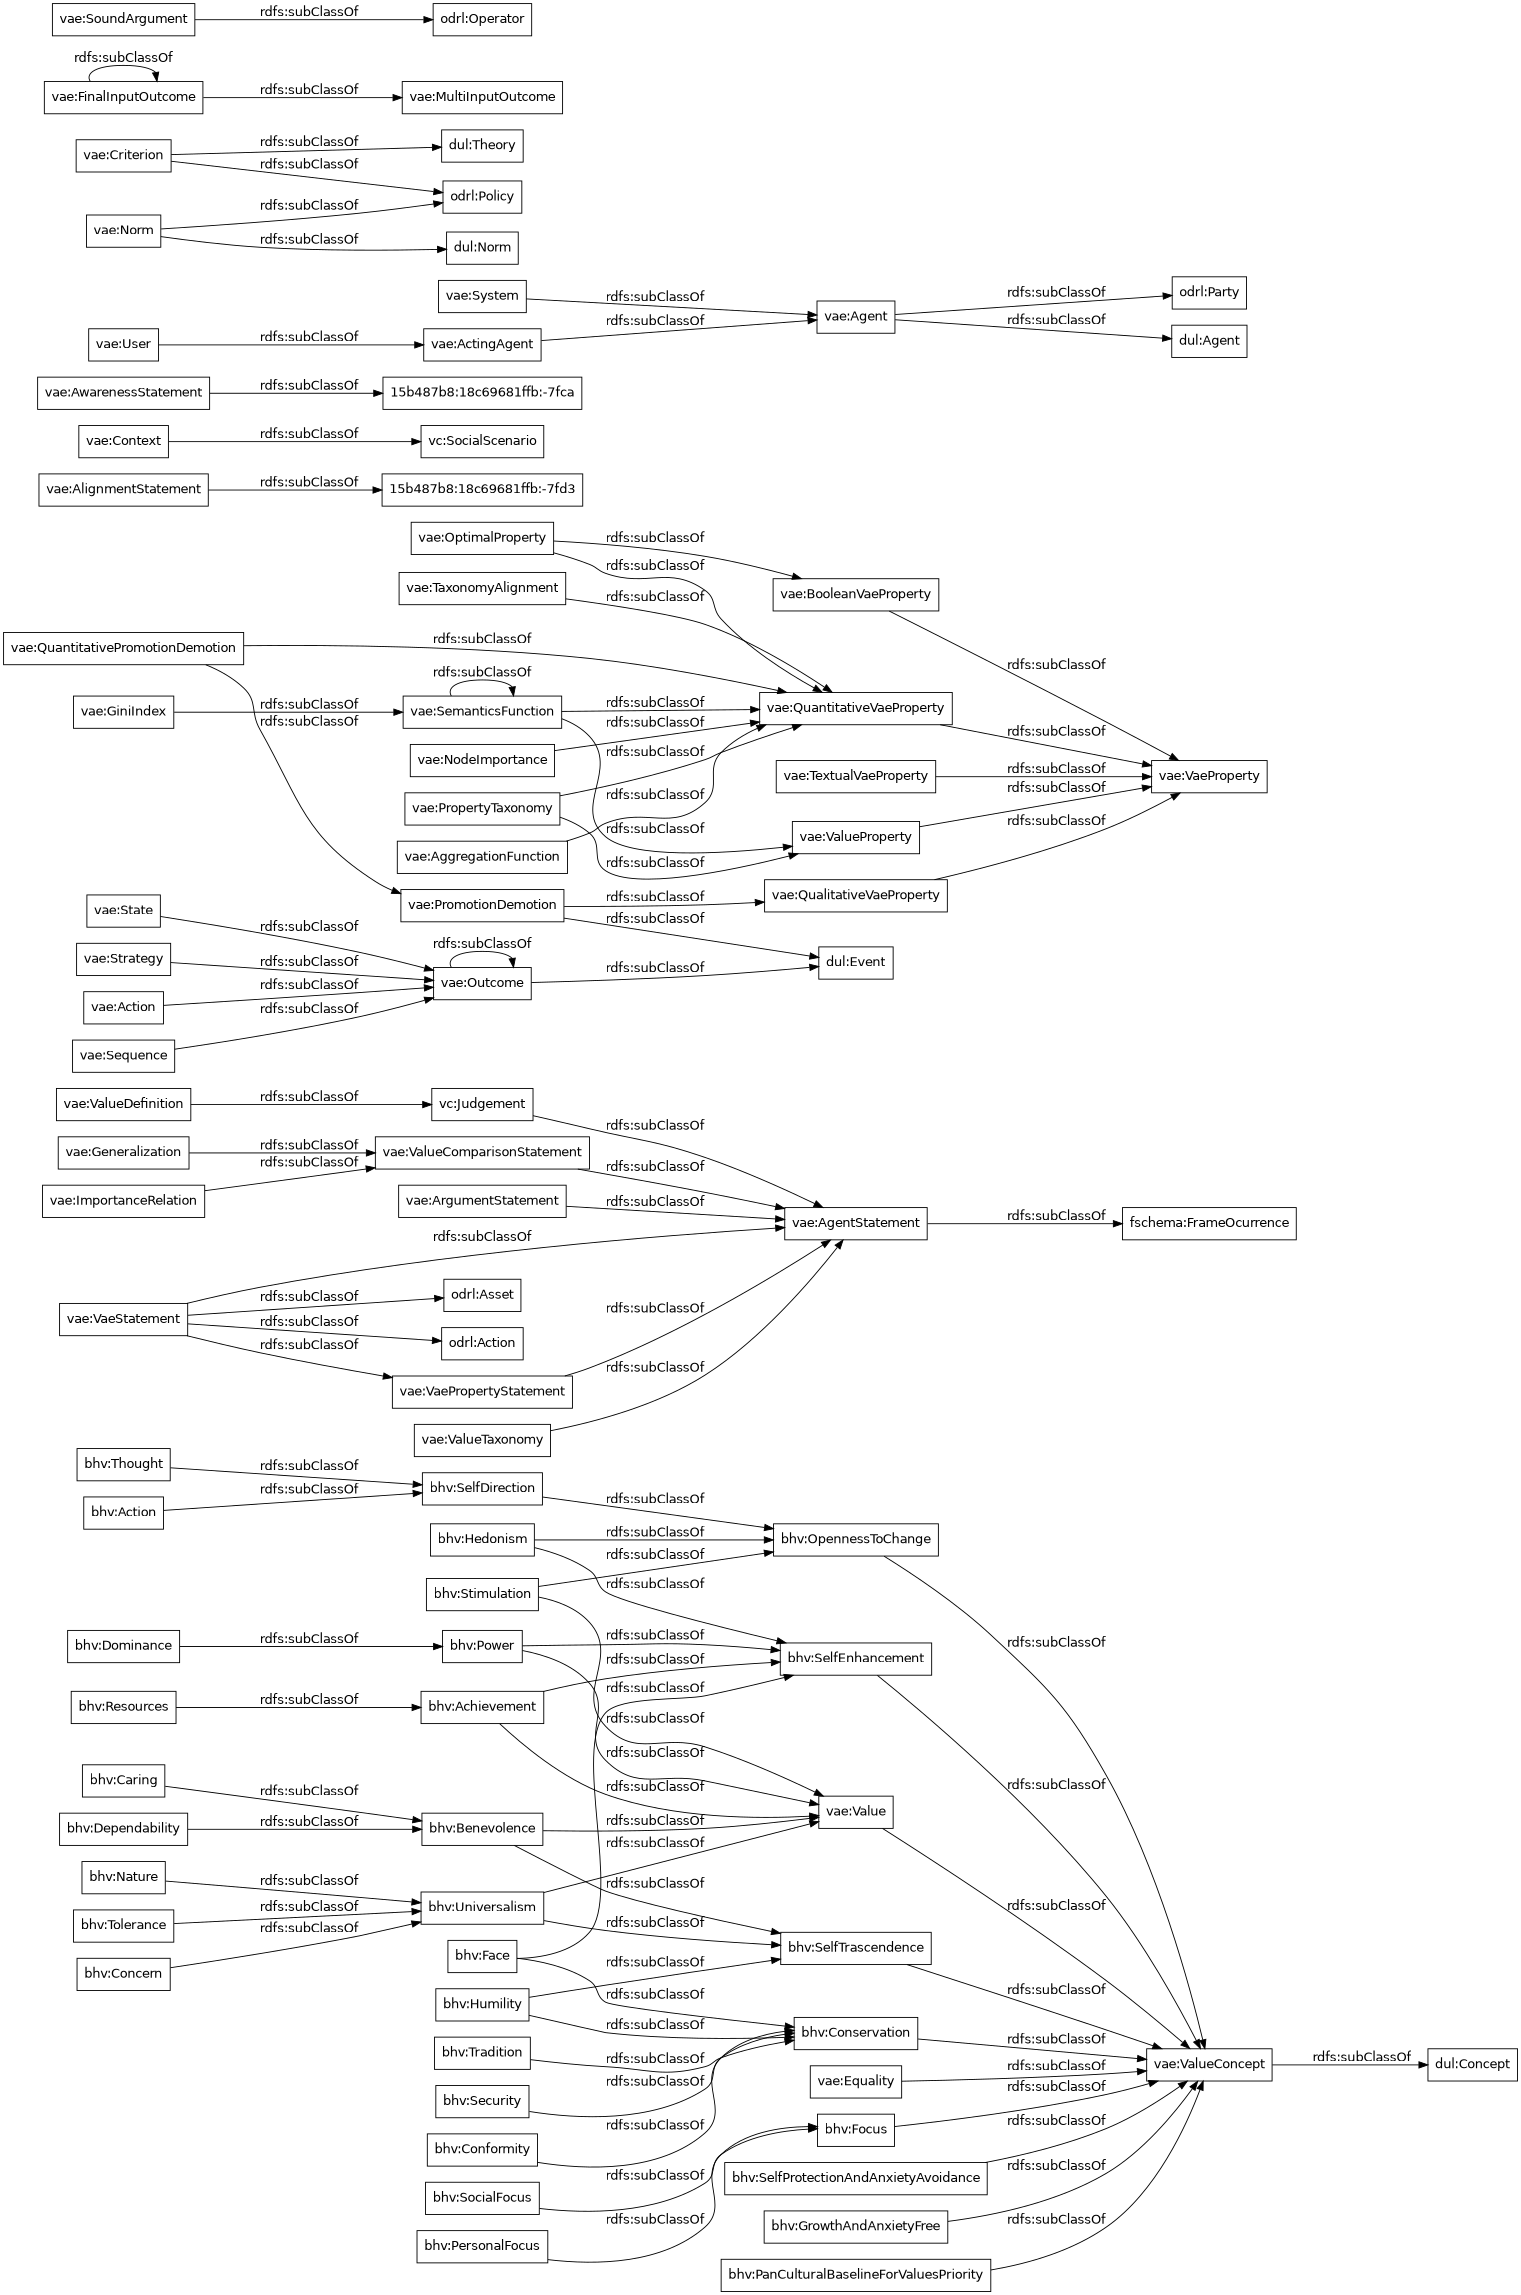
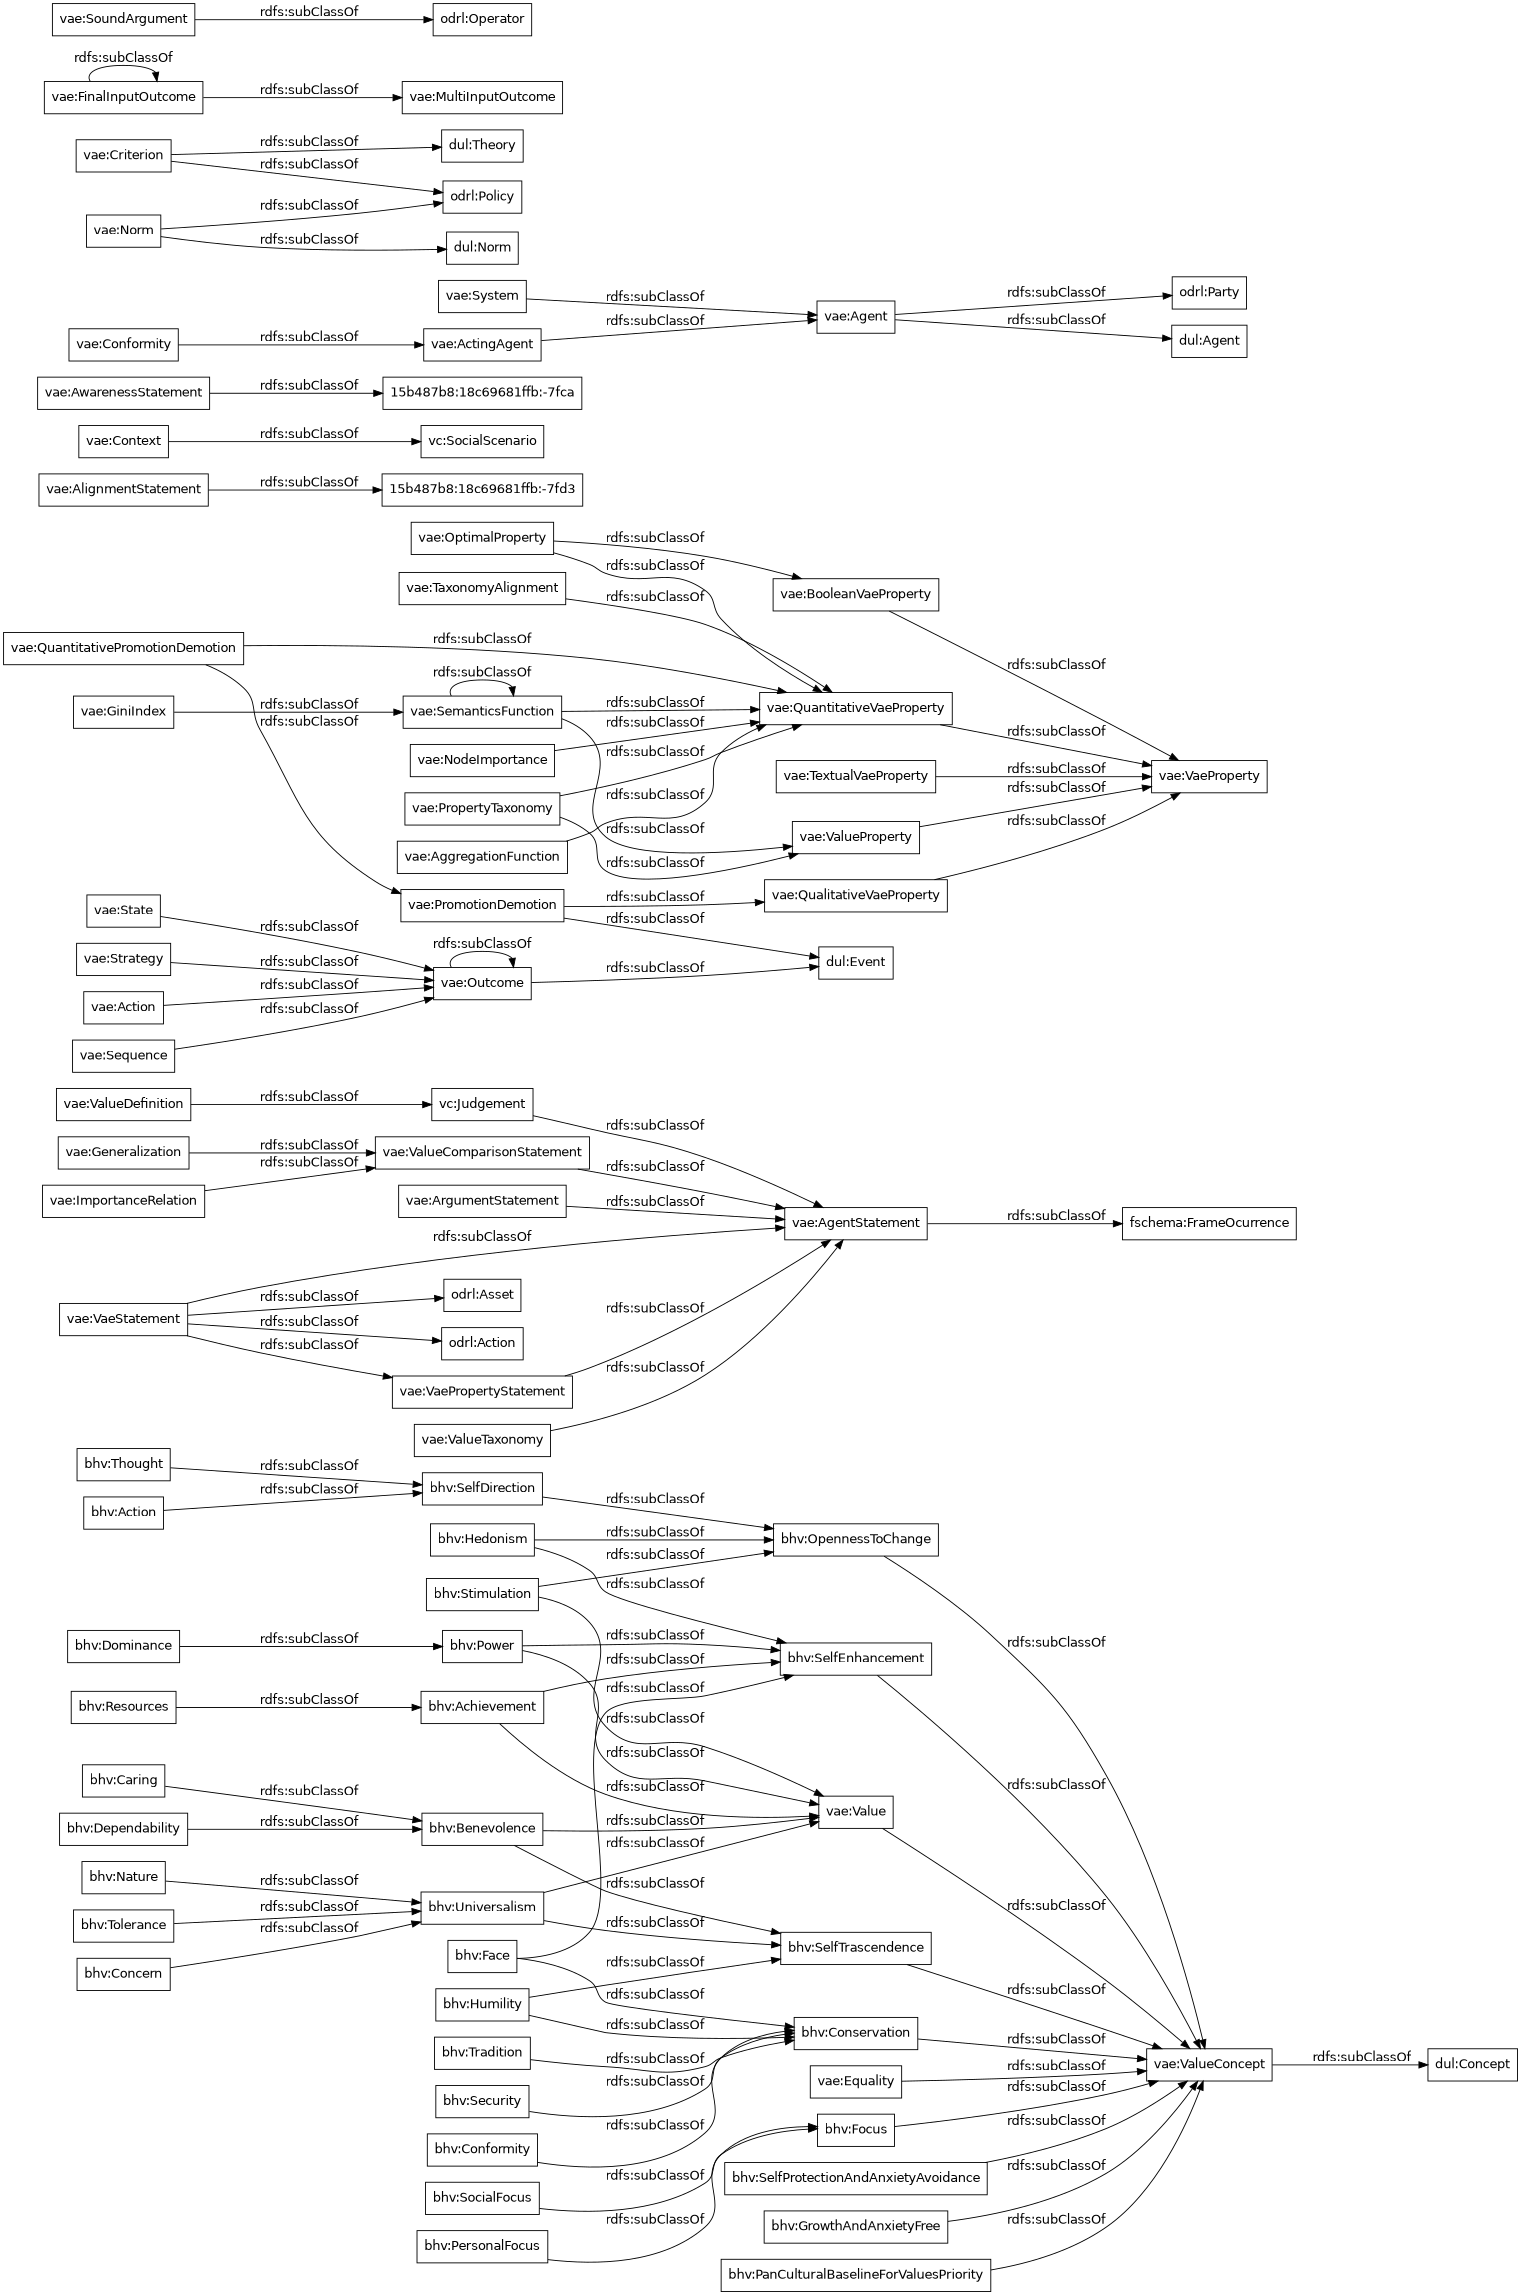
node "vae:User": label "vae:User" -> "vae:Conformity"
